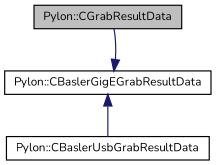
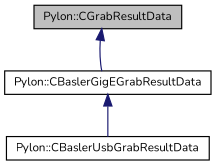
edge "Pylon::CGrabResultData" -> "Pylon::CBaslerGigEGrabResultData": reversed
